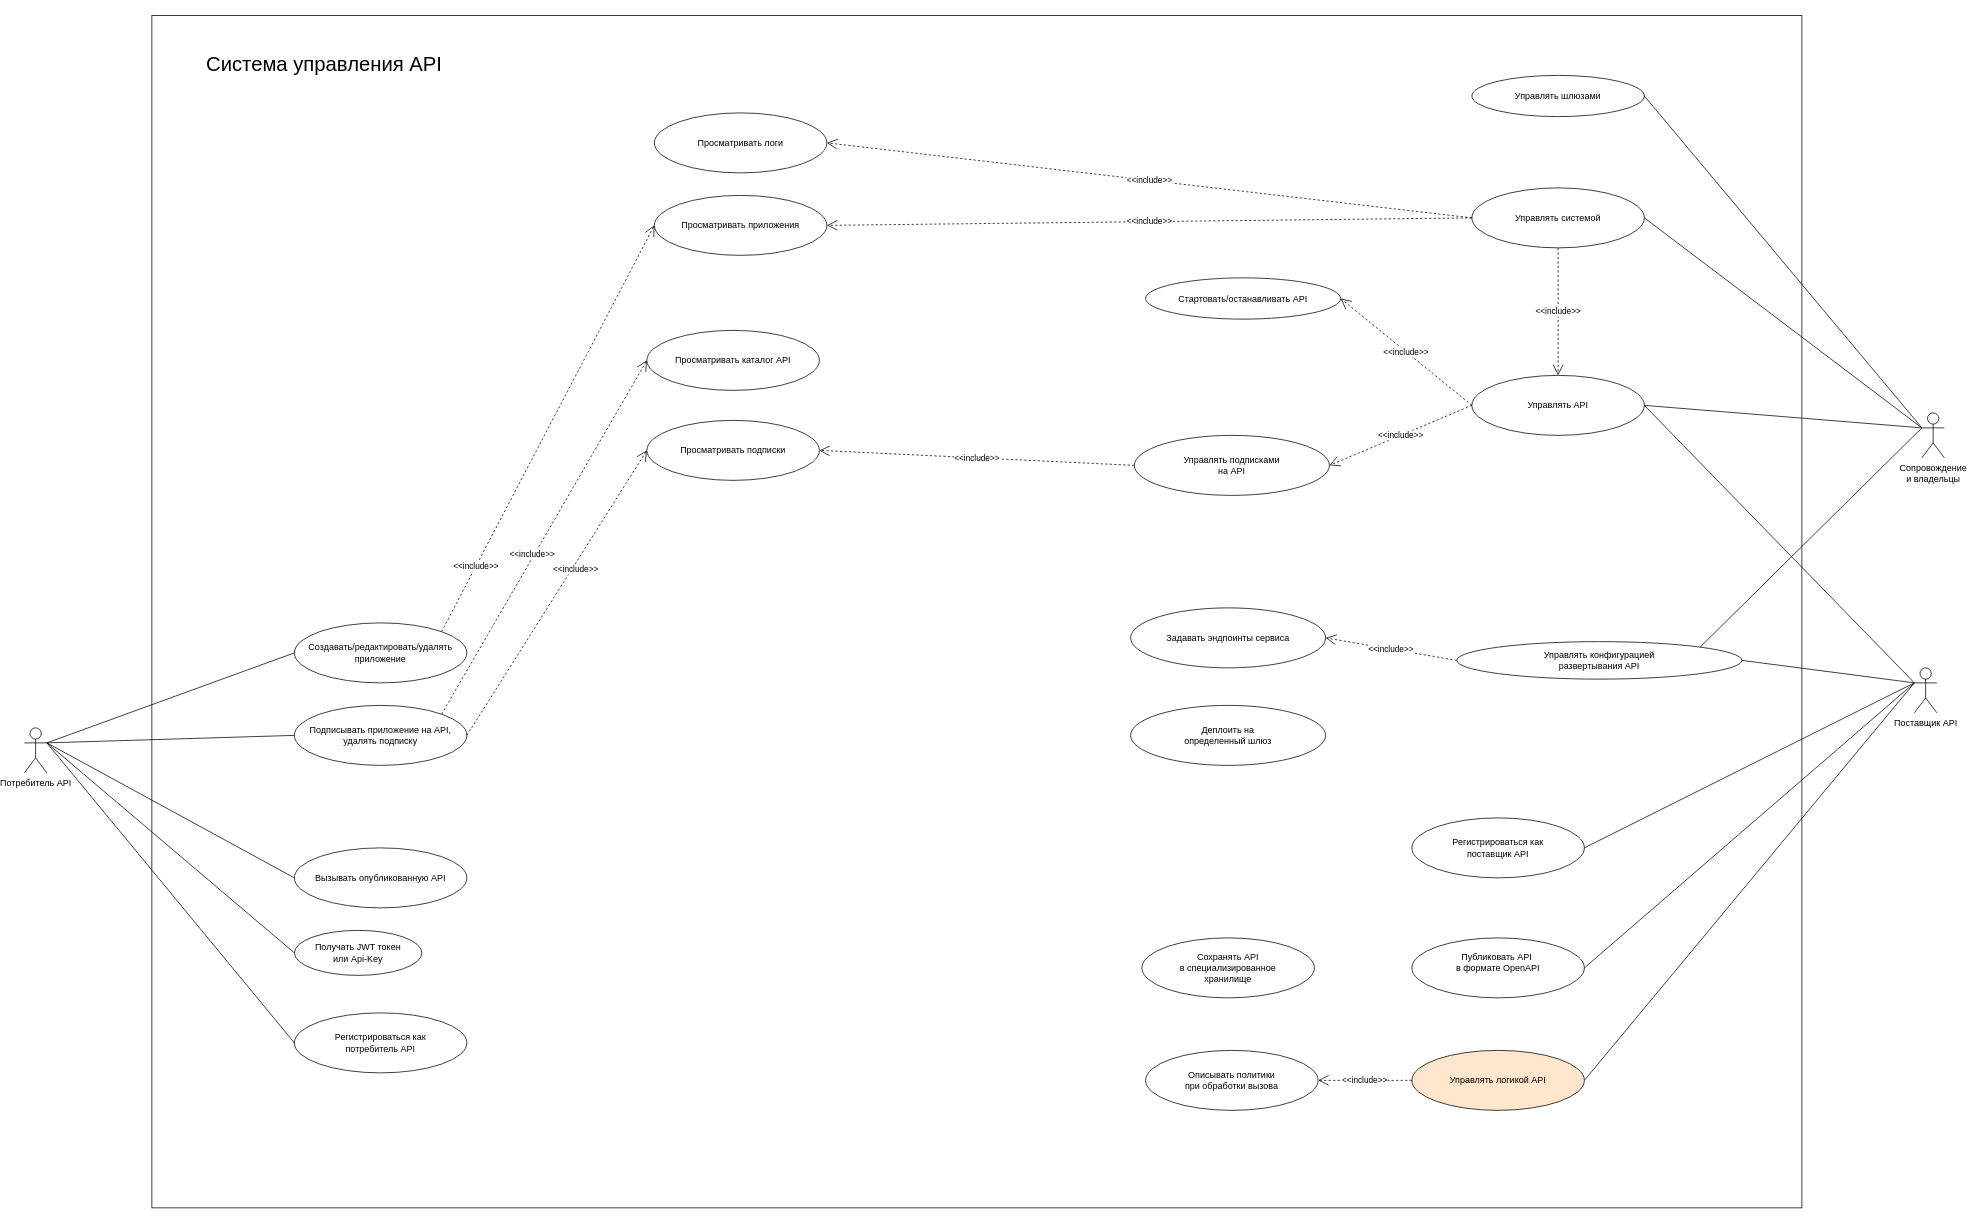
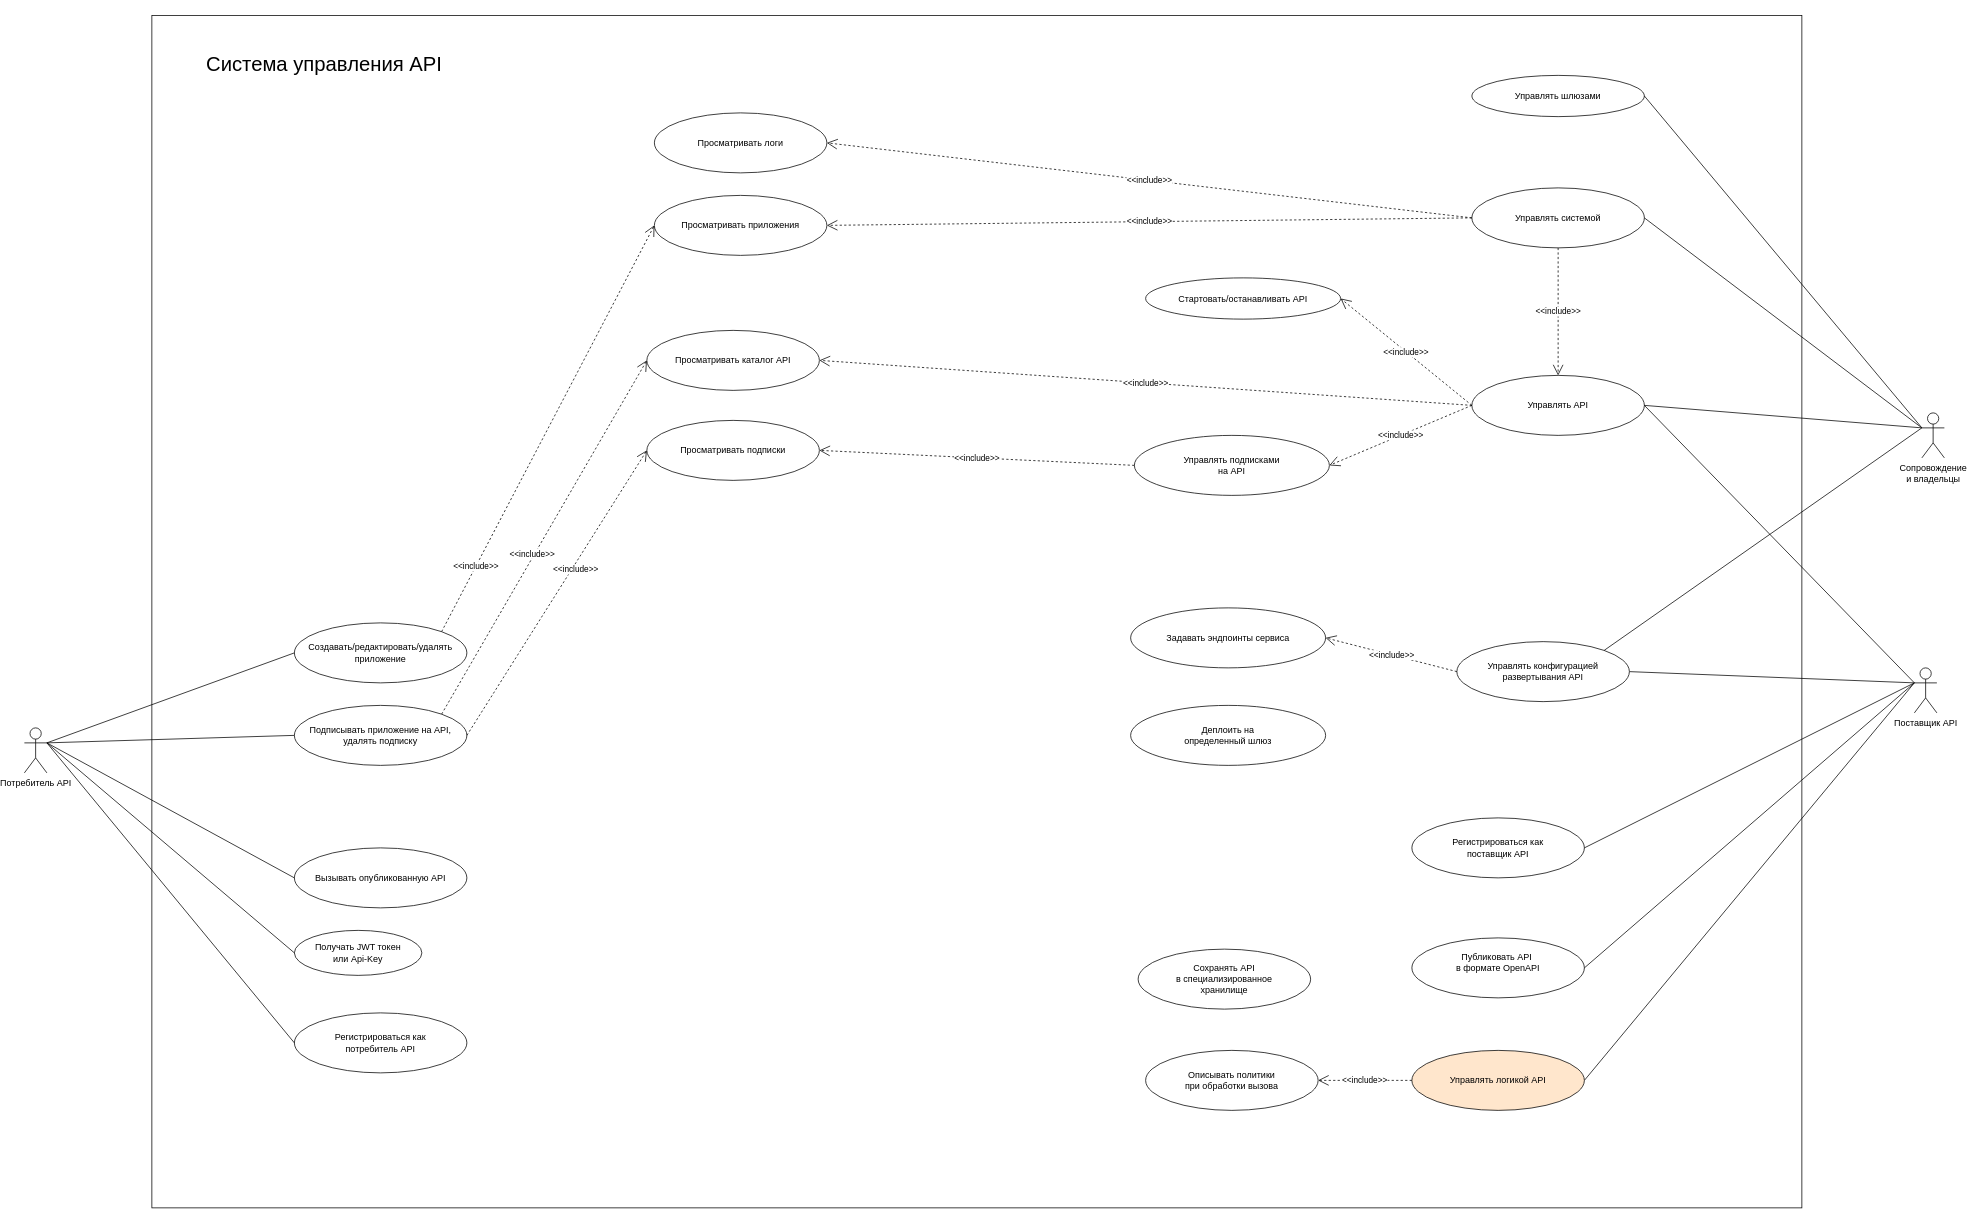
edge "Управлять API" -> "Просматривать каталог API": added, label "<<include>>"
node "Управлять конфигурацией развертывания API": size 285x38 -> 173x60
node "Сохранять API в специализированное хранилище": moved (1228, 968) -> (1224, 979)
